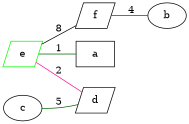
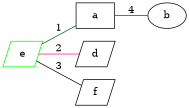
edge "f" -- "b": now "a" -- "b"
edge "f" -- "e": label "8" -> "3"
node "c": removed
